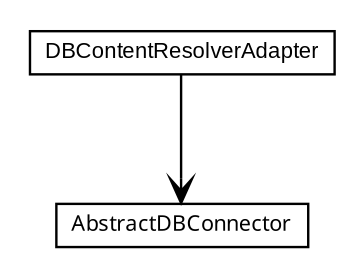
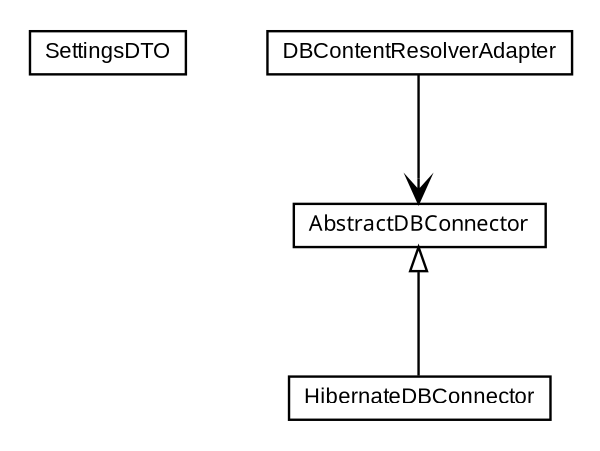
node "SettingsDTO": added
node "HibernateDBConnector": added
